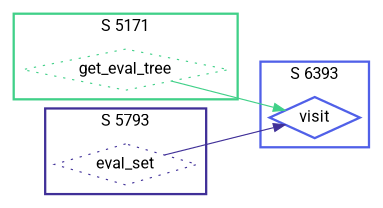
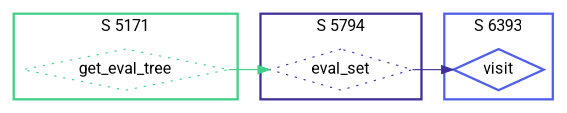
edge "get_eval_tree" -> "visit": now "get_eval_tree" -> "eval_set"
cluster "S 5793": label "S 5793" -> "S 5794"
